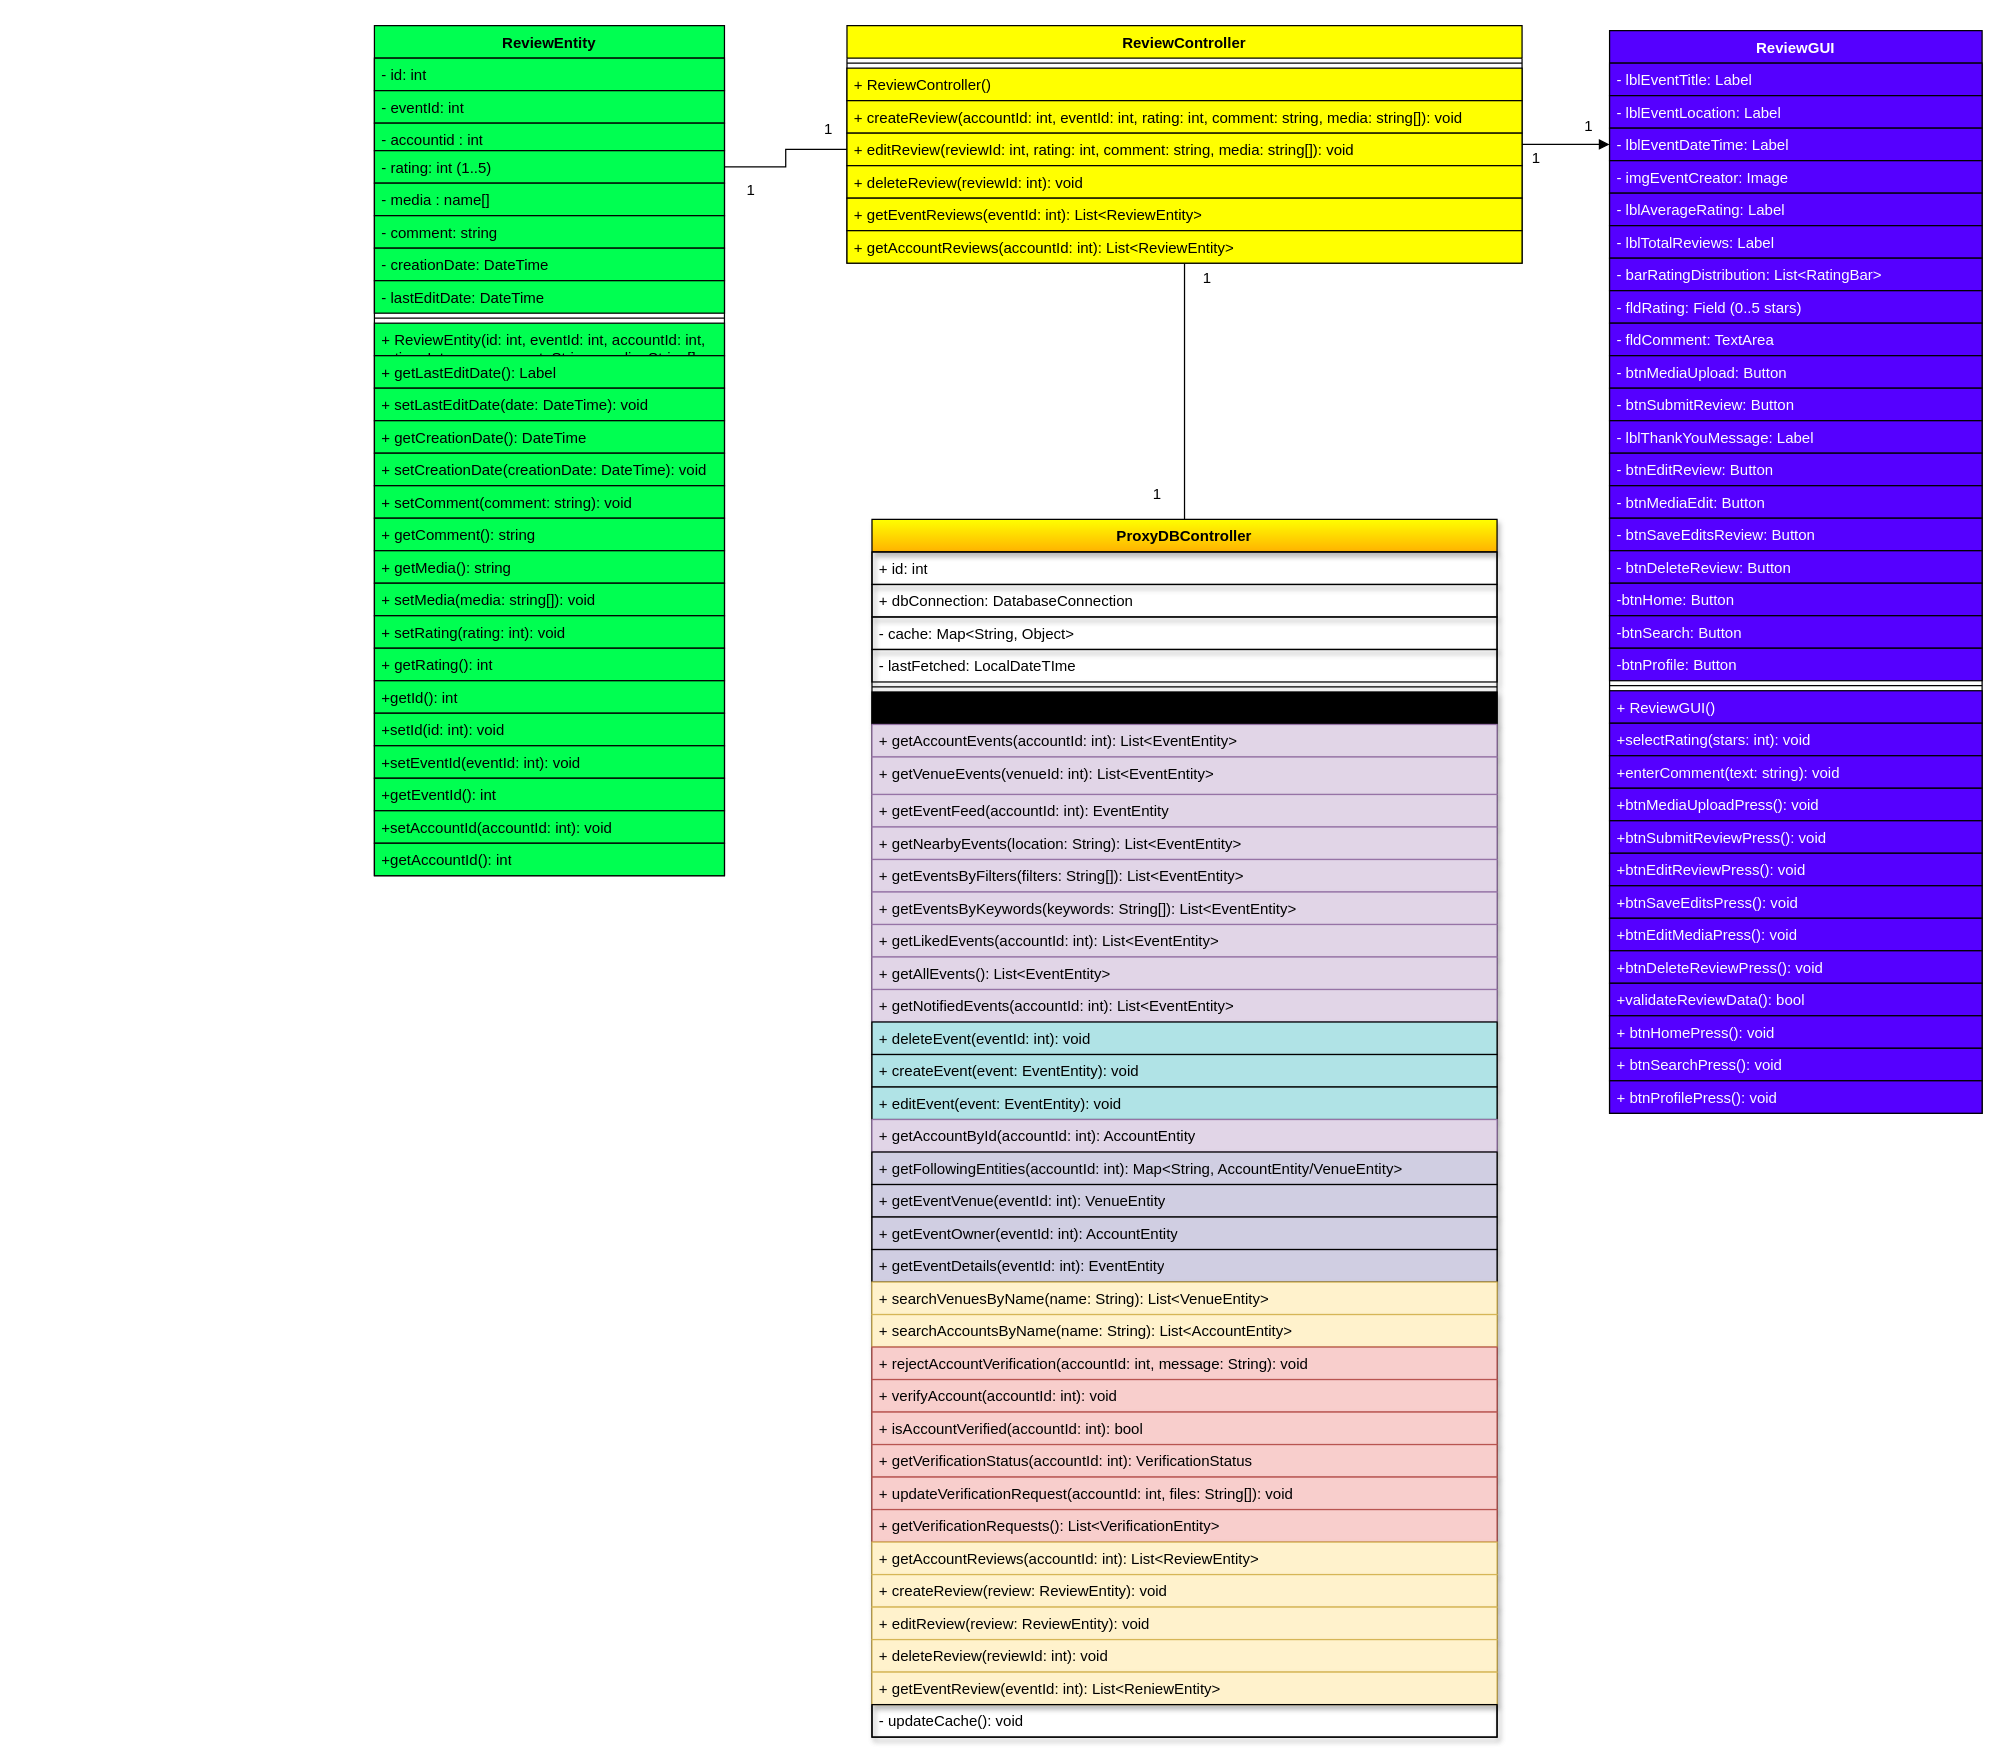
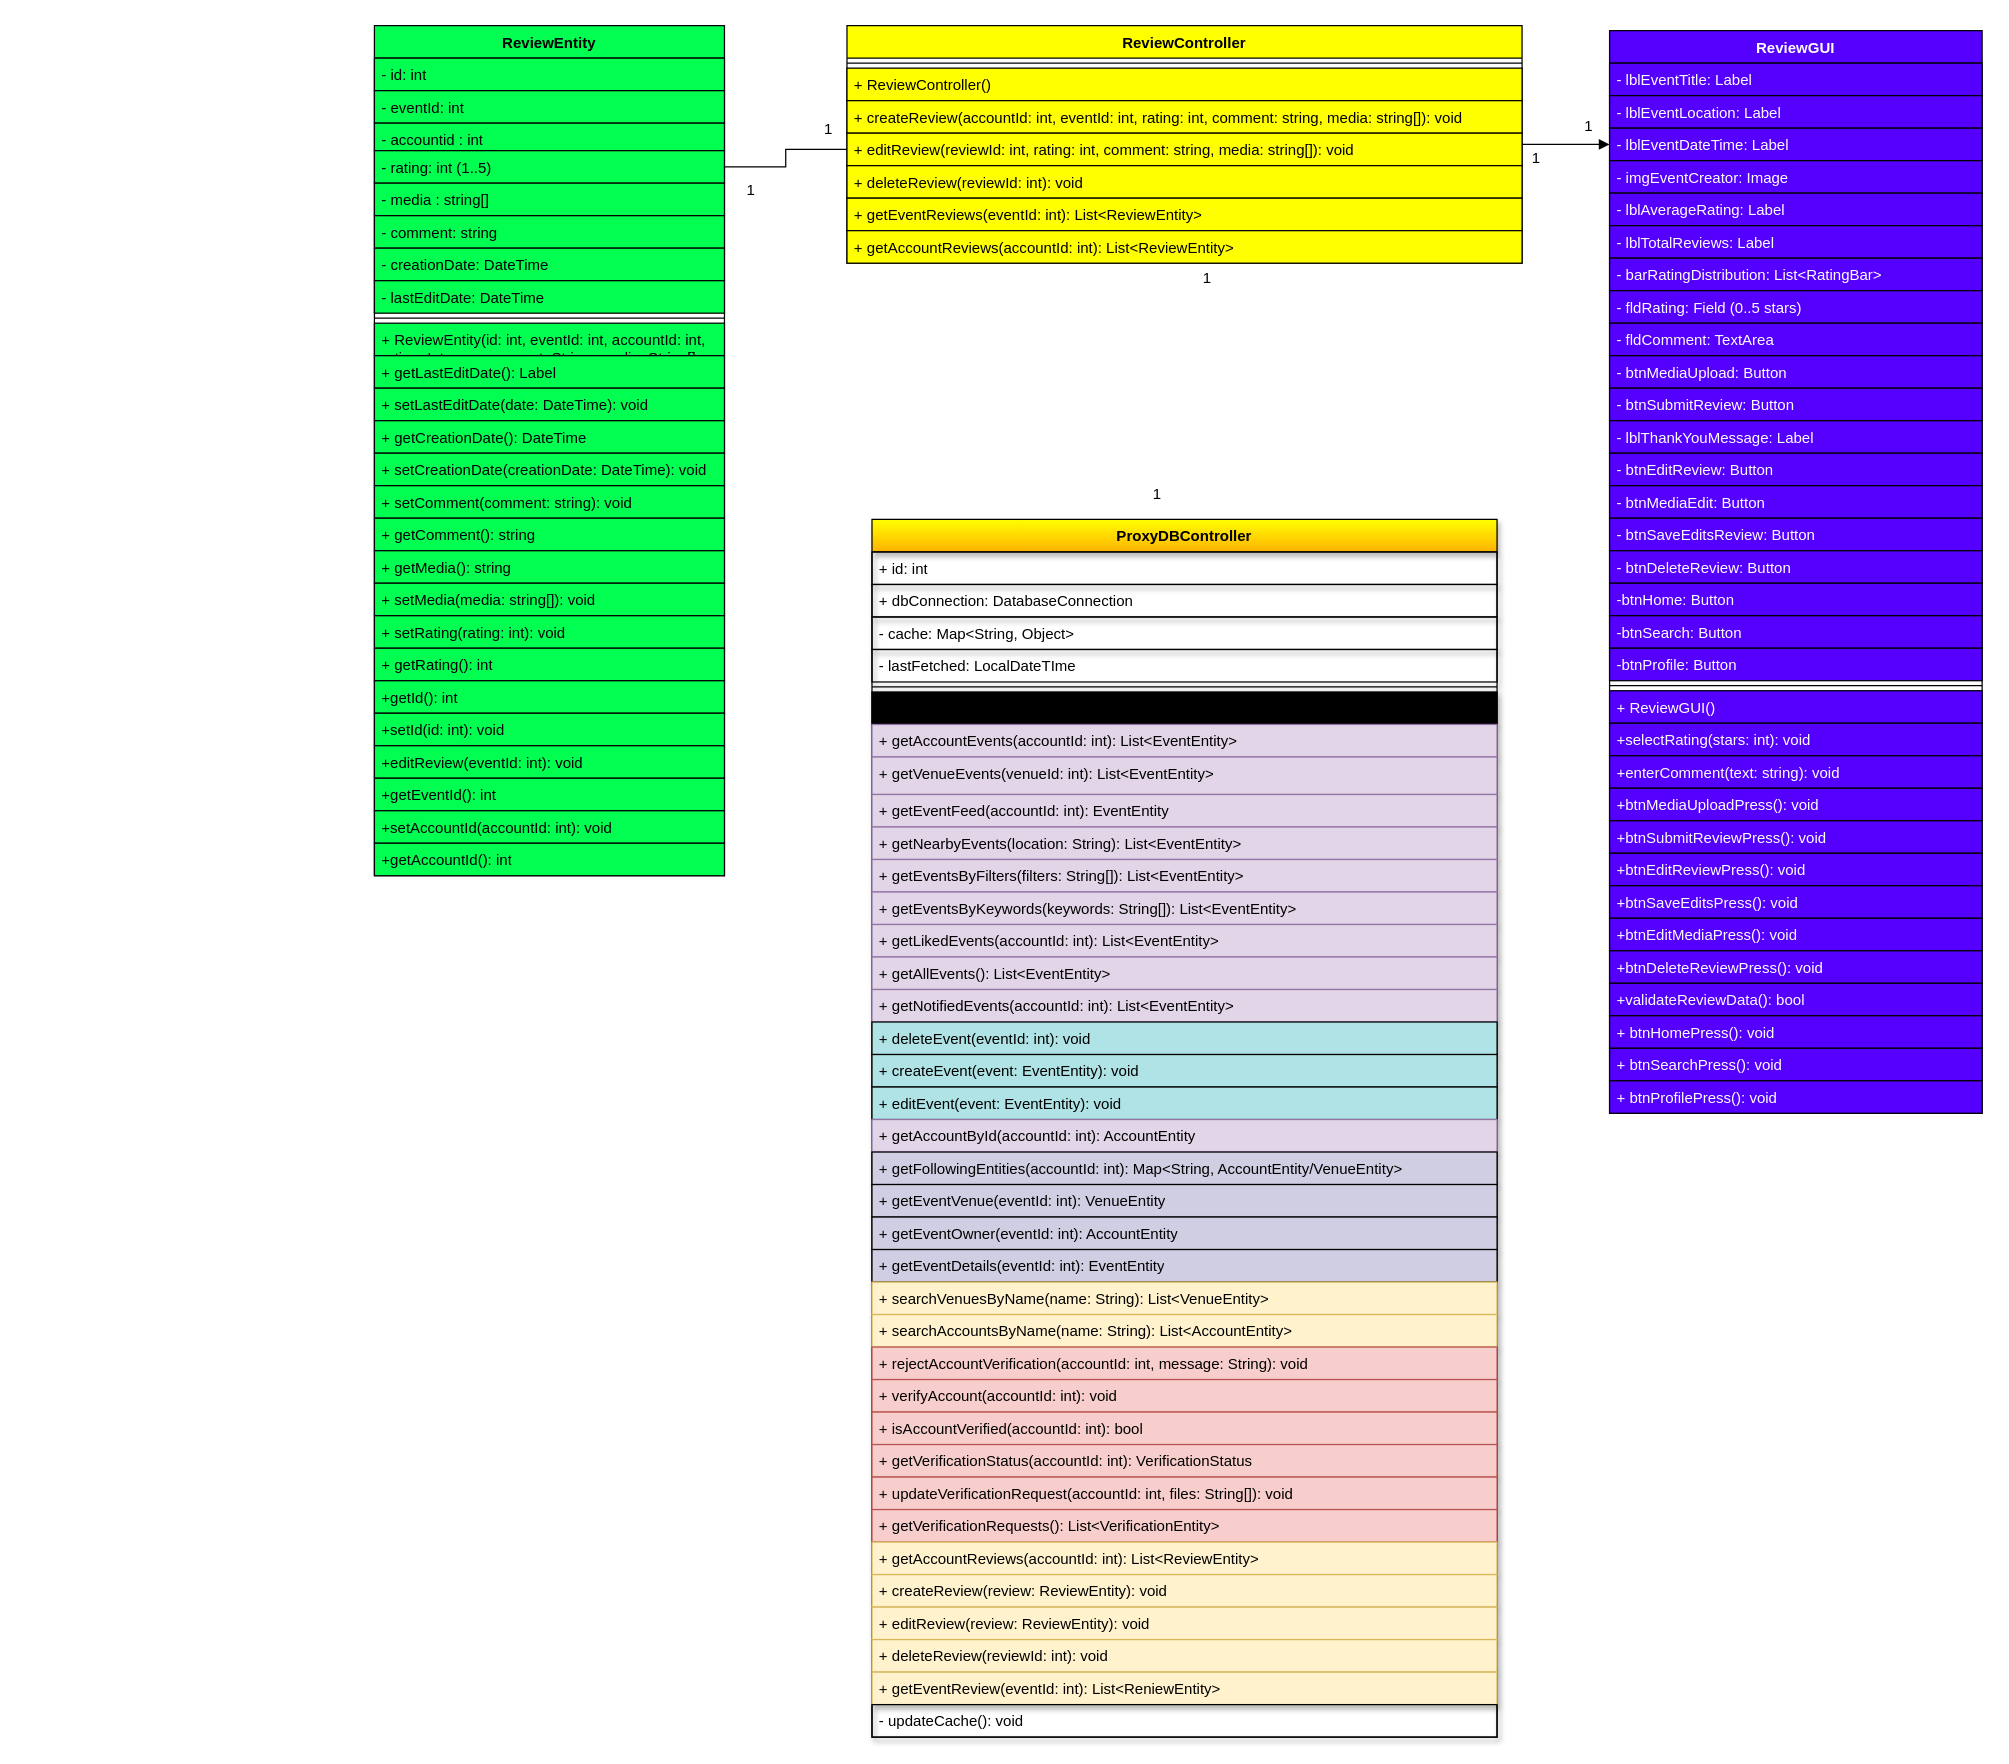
node "- media : name[]": label "- media : name[]" -> "- media : string[]"
edge "ReviewController" -- "ProxyDBController": removed
node "+setEventId(eventId: int): void": label "+setEventId(eventId: int): void" -> "+editReview(eventId: int): void"
